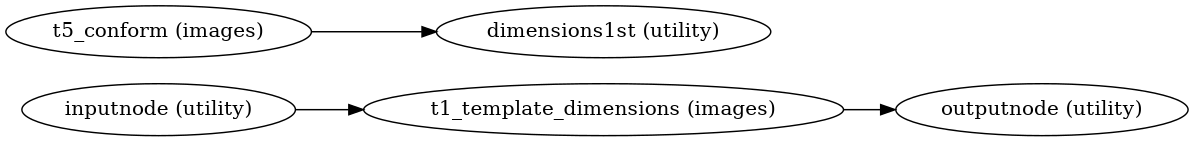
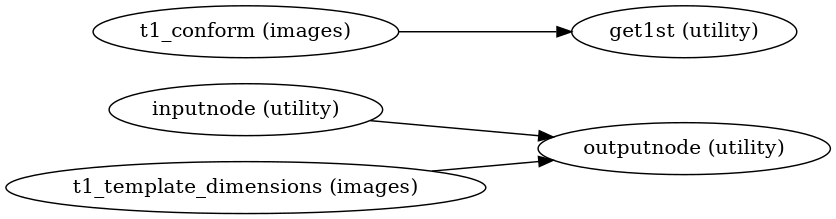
node "t5_conform (images)": label "t5_conform (images)" -> "t1_conform (images)"
node "dimensions1st (utility)": label "dimensions1st (utility)" -> "get1st (utility)"
edge "inputnode (utility)" -> "t1_template_dimensions (images)": now "inputnode (utility)" -> "outputnode (utility)"
